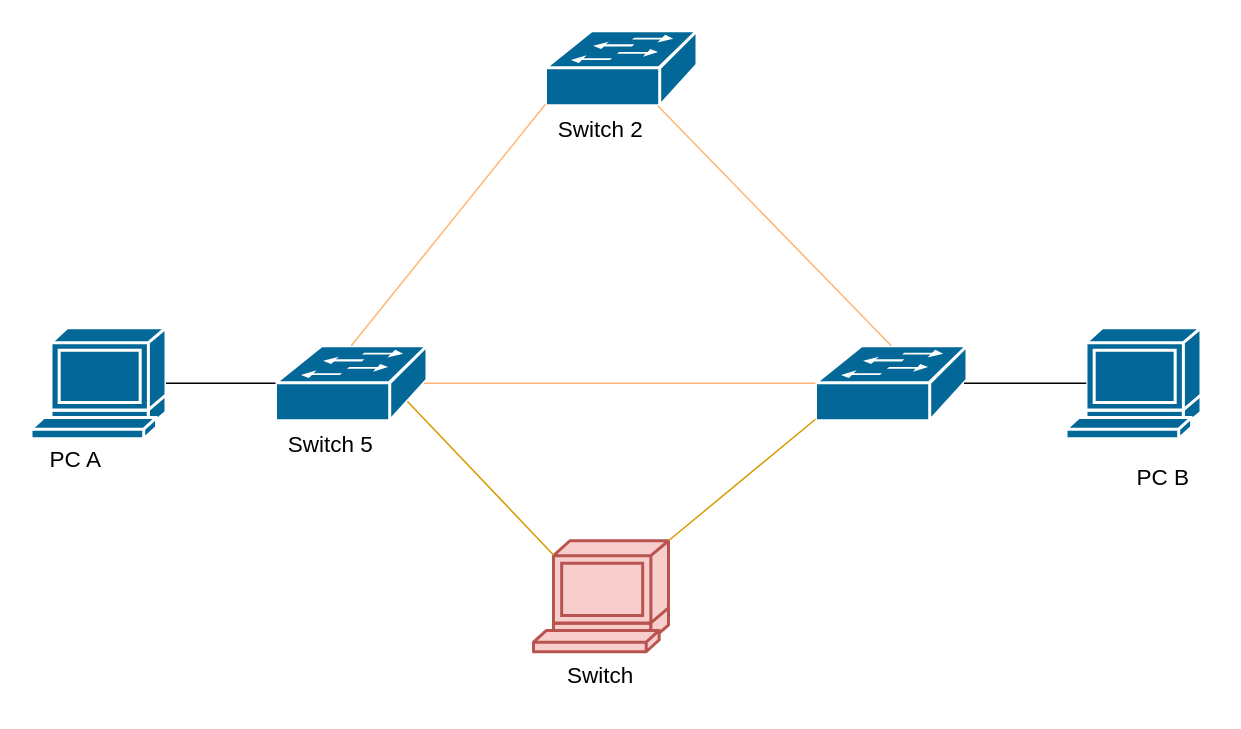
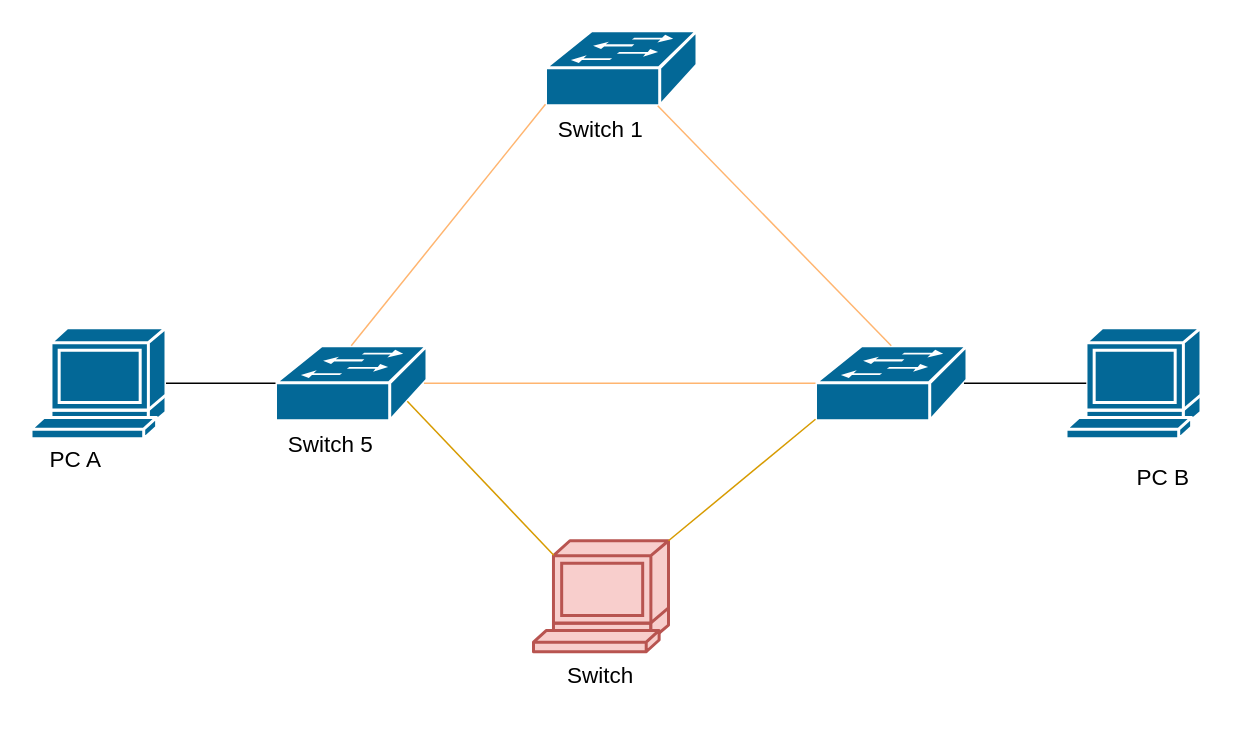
node "Switch 2": label "Switch 2" -> "Switch 1"
